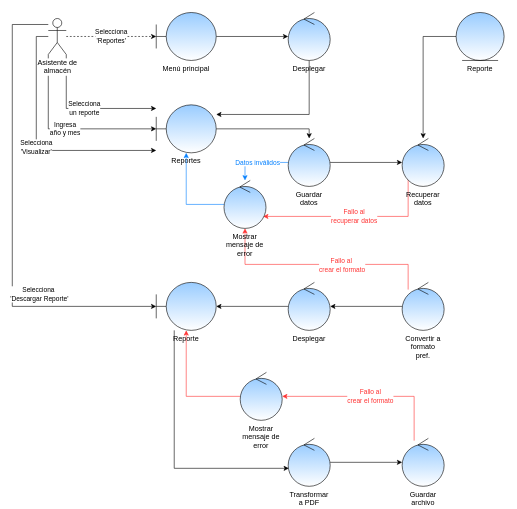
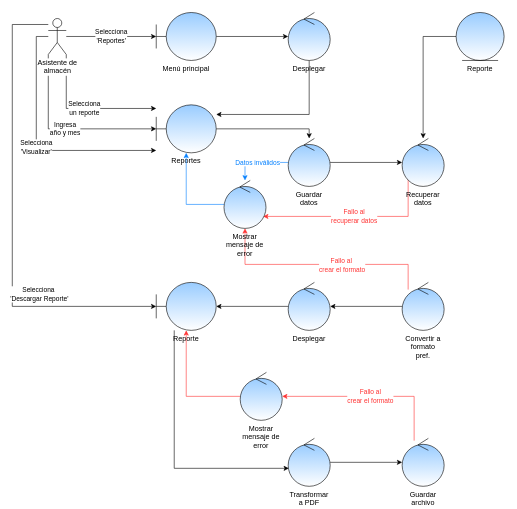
edge "Asistente de almacén" -> "Menú principal": style dashed -> solid
